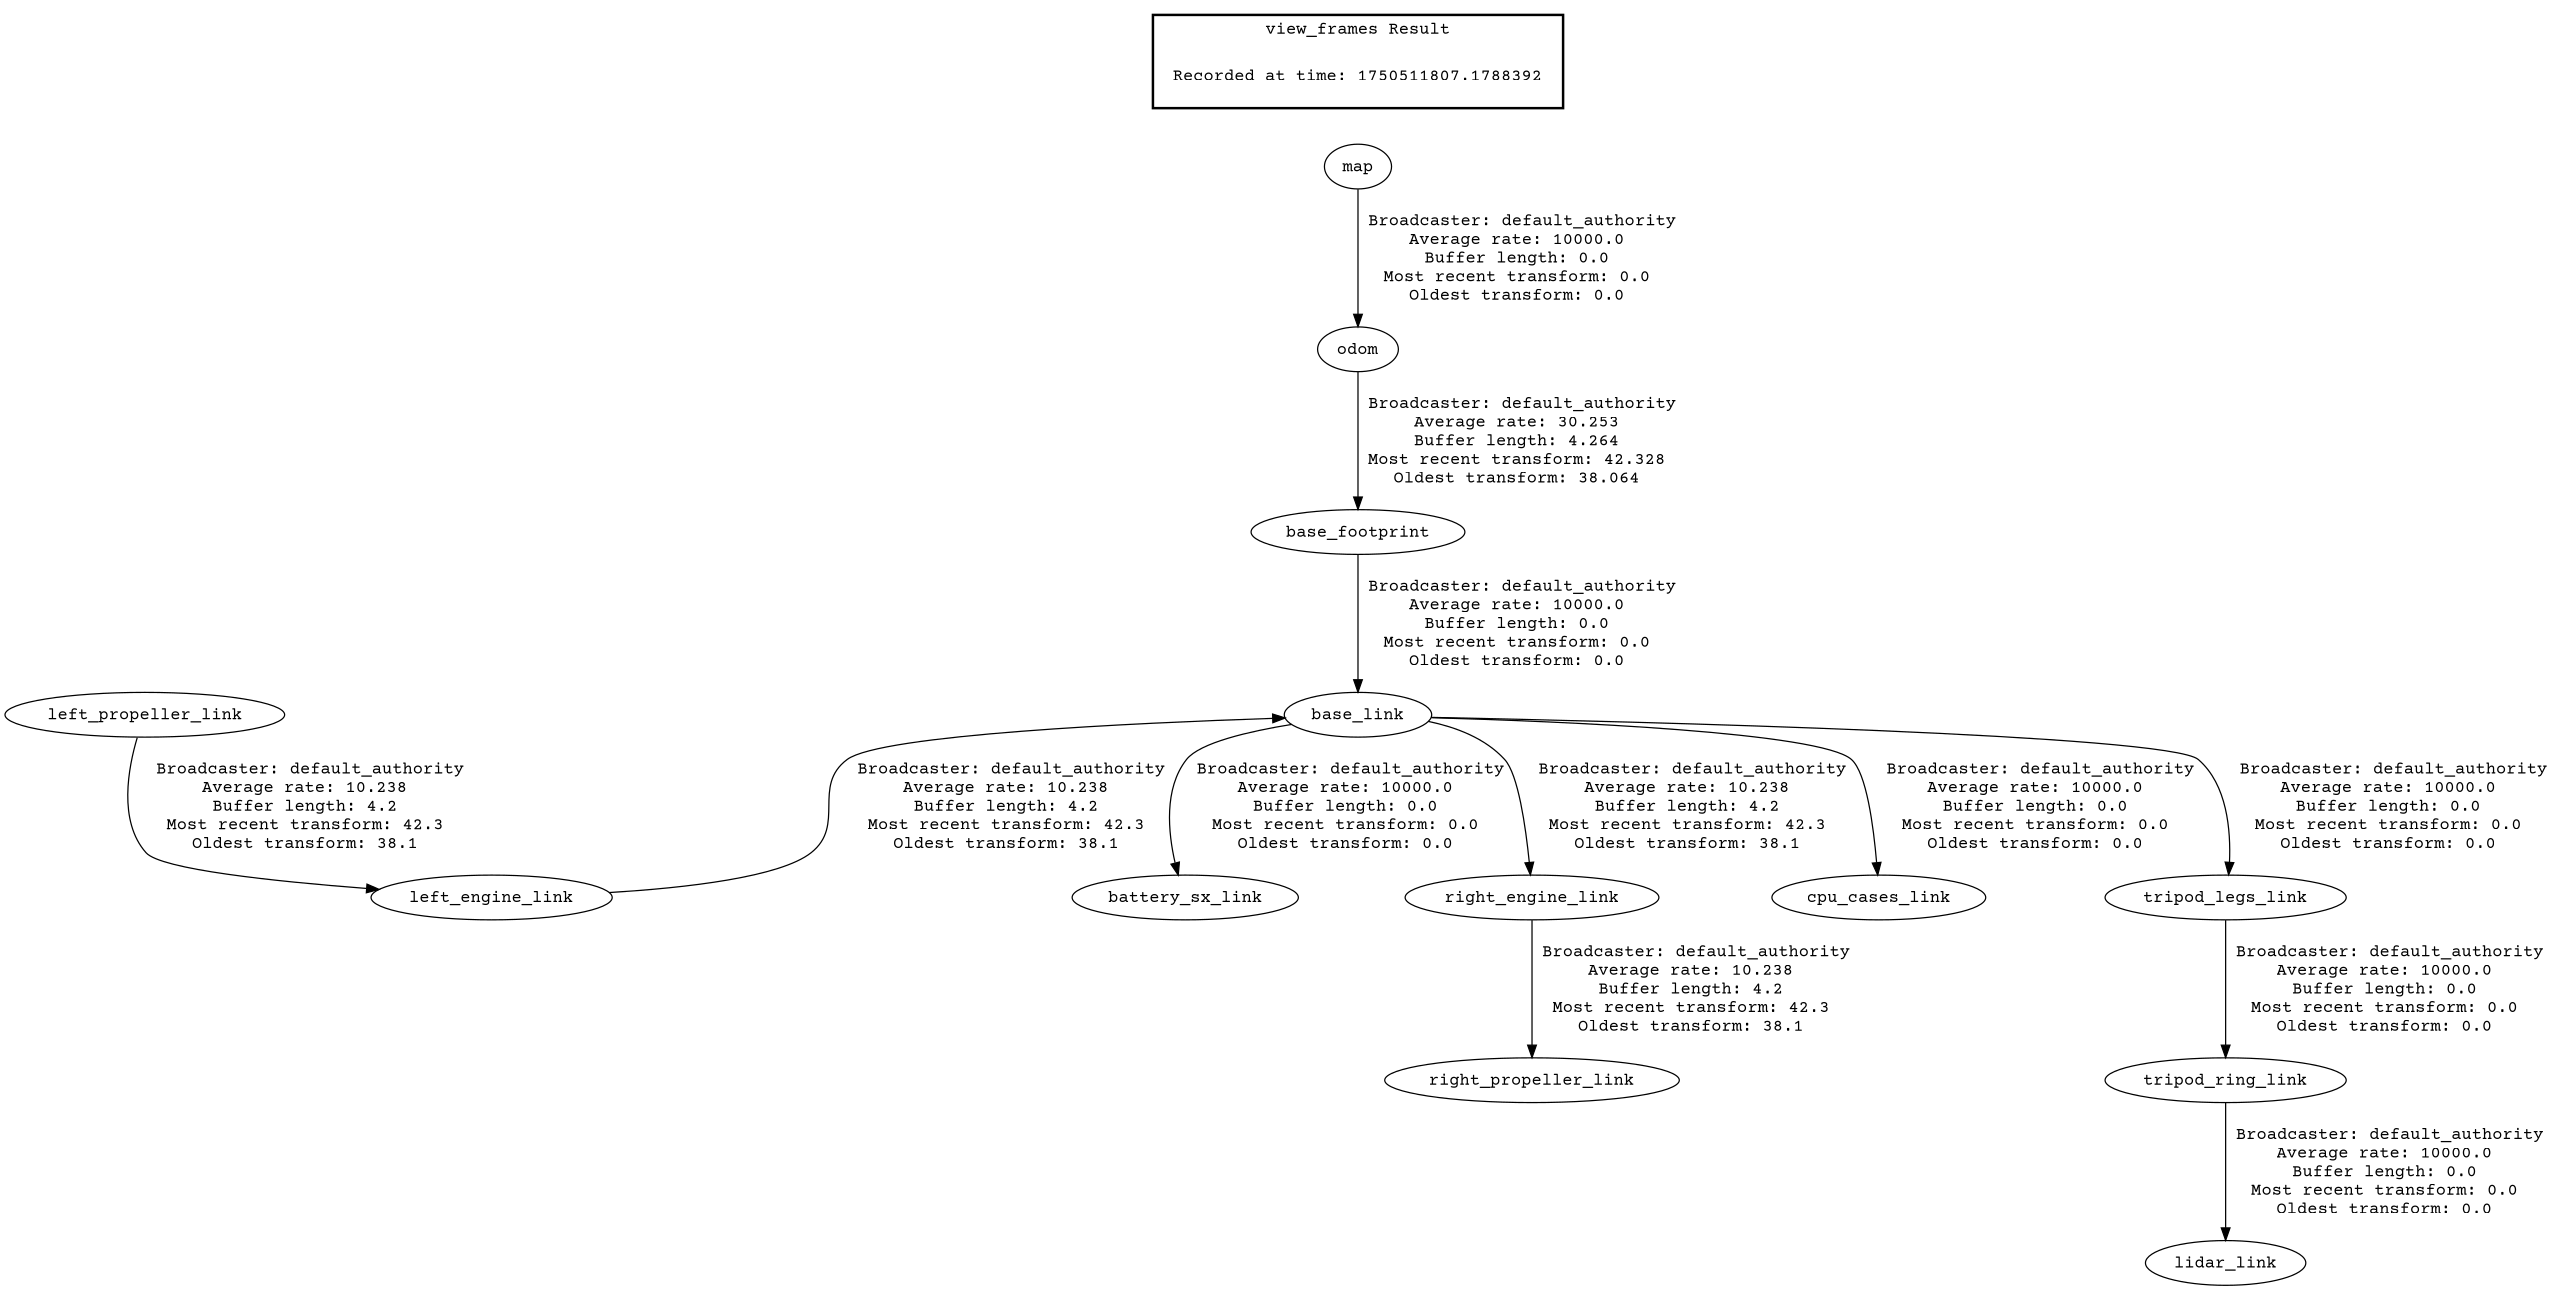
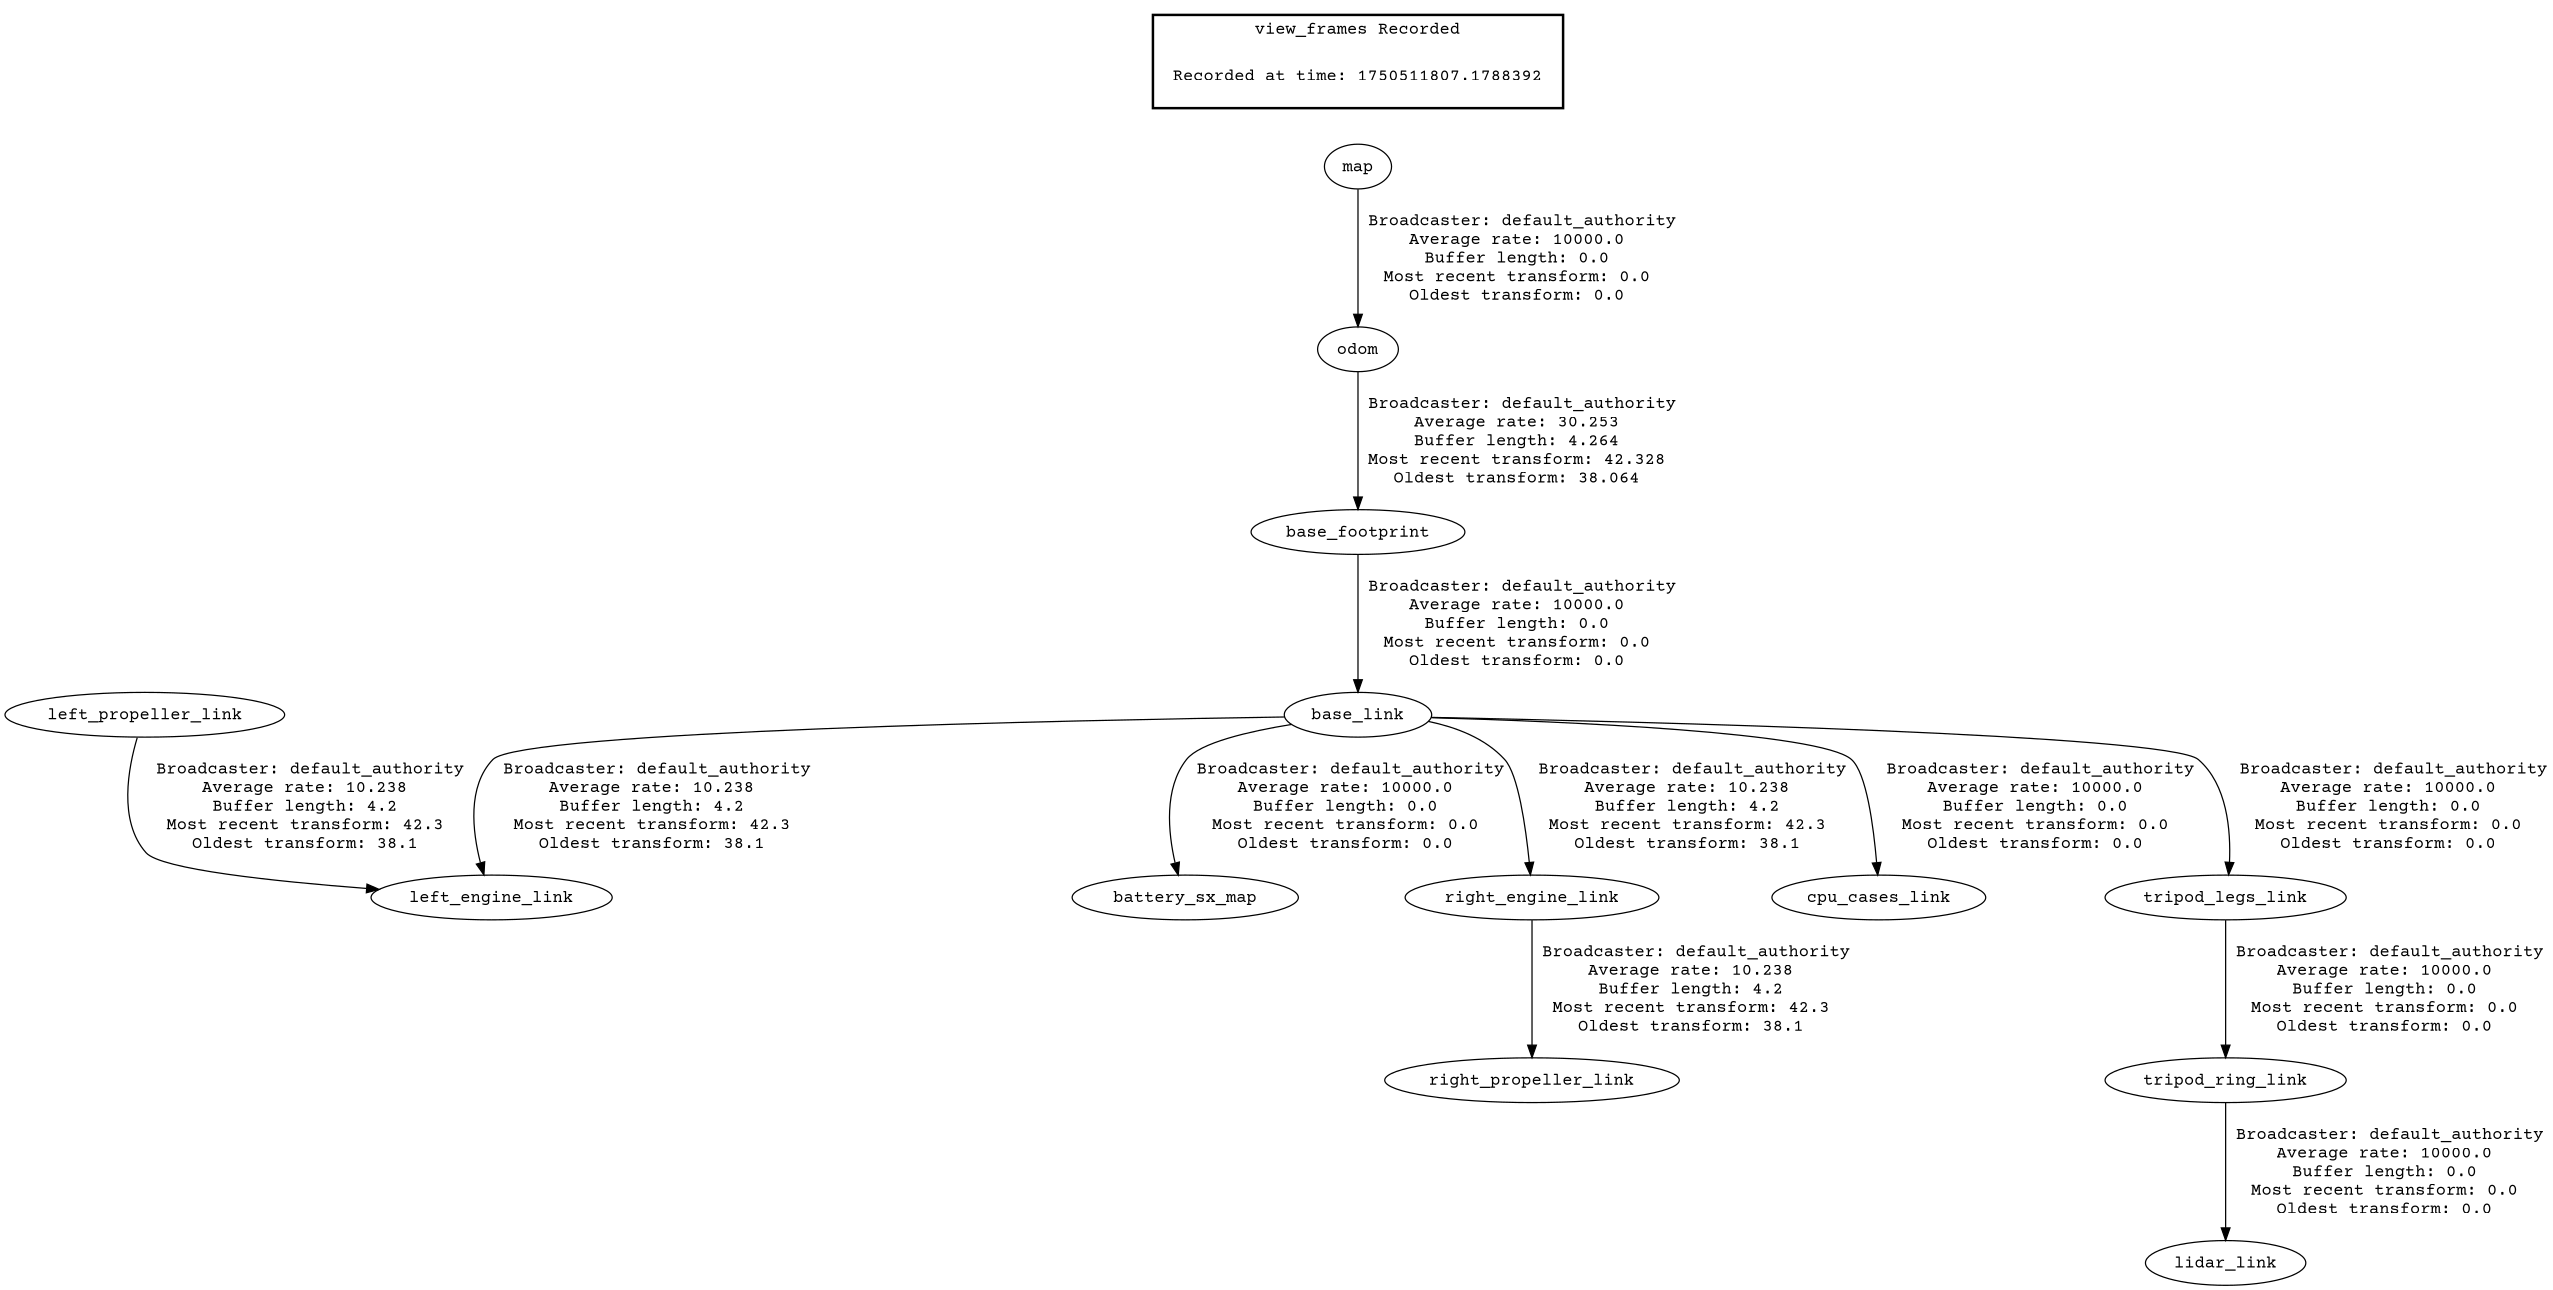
cluster "view_frames Result": label "view_frames Result" -> "view_frames Recorded"
edge "left_engine_link" -> "base_link": reversed
node "battery_sx_link": label "battery_sx_link" -> "battery_sx_map"
